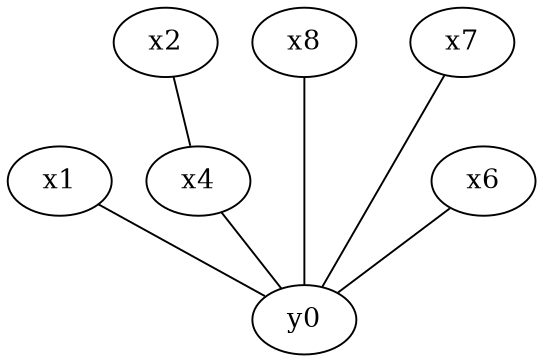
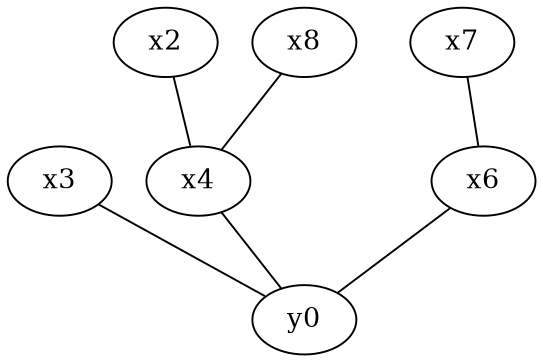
node "x1": label "x1" -> "x3"
edge "x8" -- "y0": now "x8" -- "x4"
edge "x7" -- "y0": now "x7" -- "x6"
